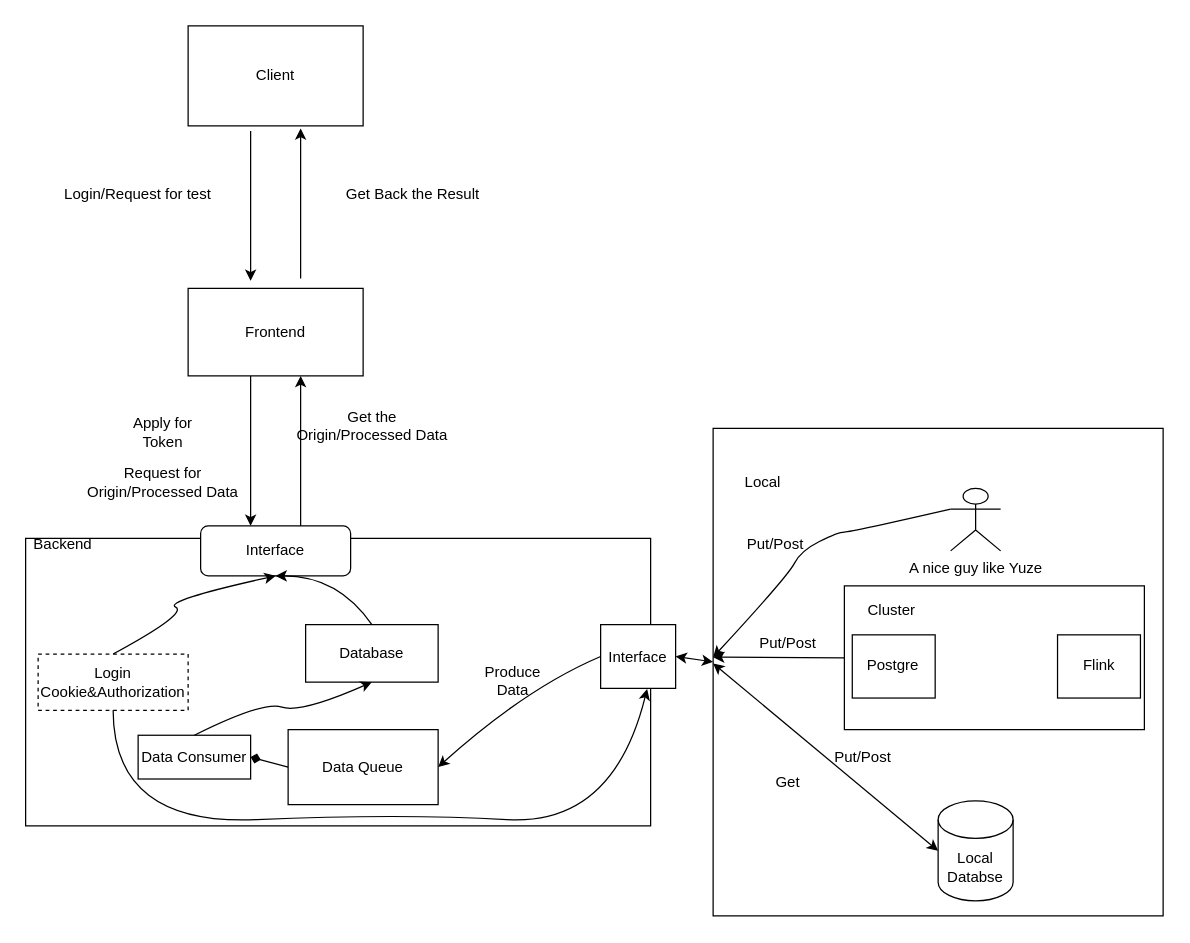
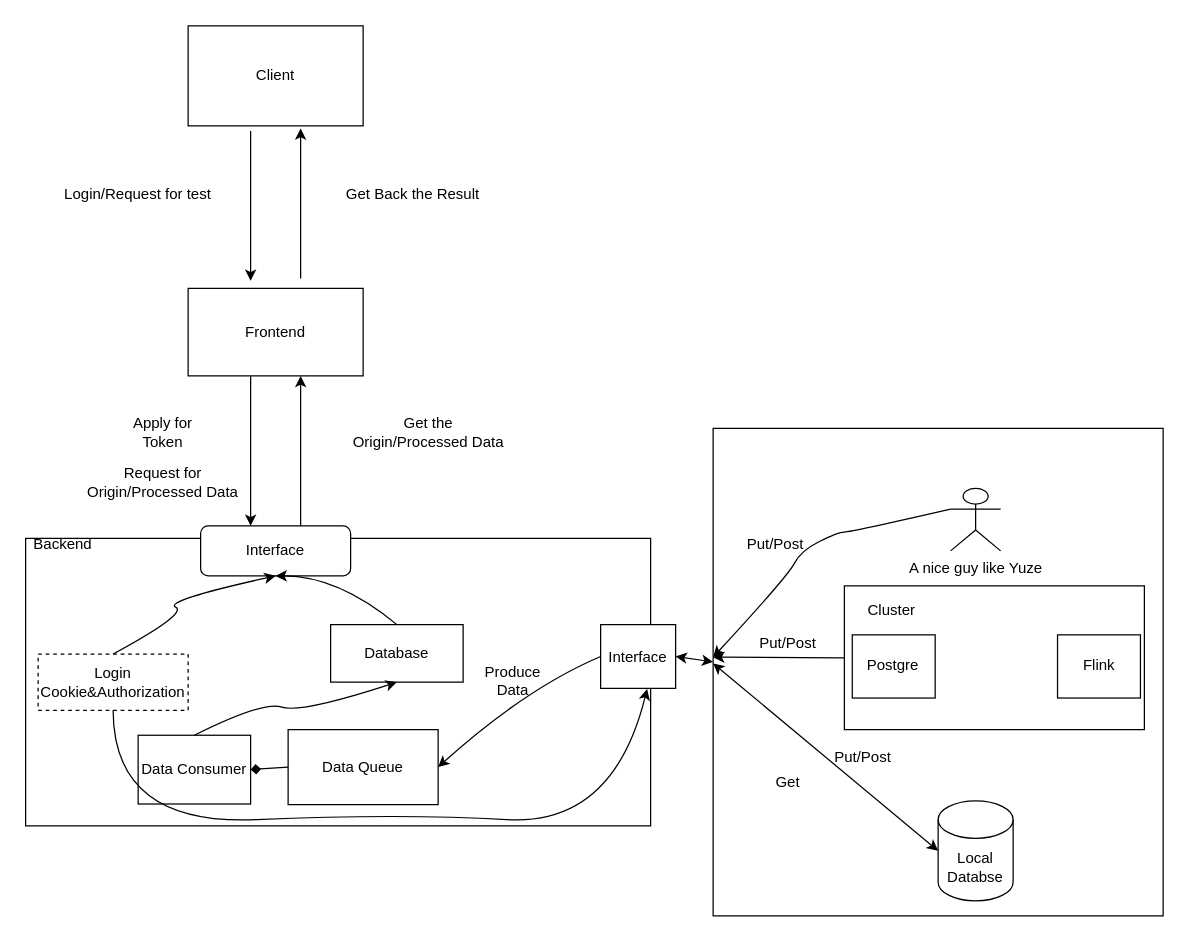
node "Get the Origin/Processed Data": moved (373, 426) -> (429, 432)
node "Local": removed
node "Database": moved (372, 653) -> (397, 653)
node "Data Consumer": size 113x44 -> 113x69
